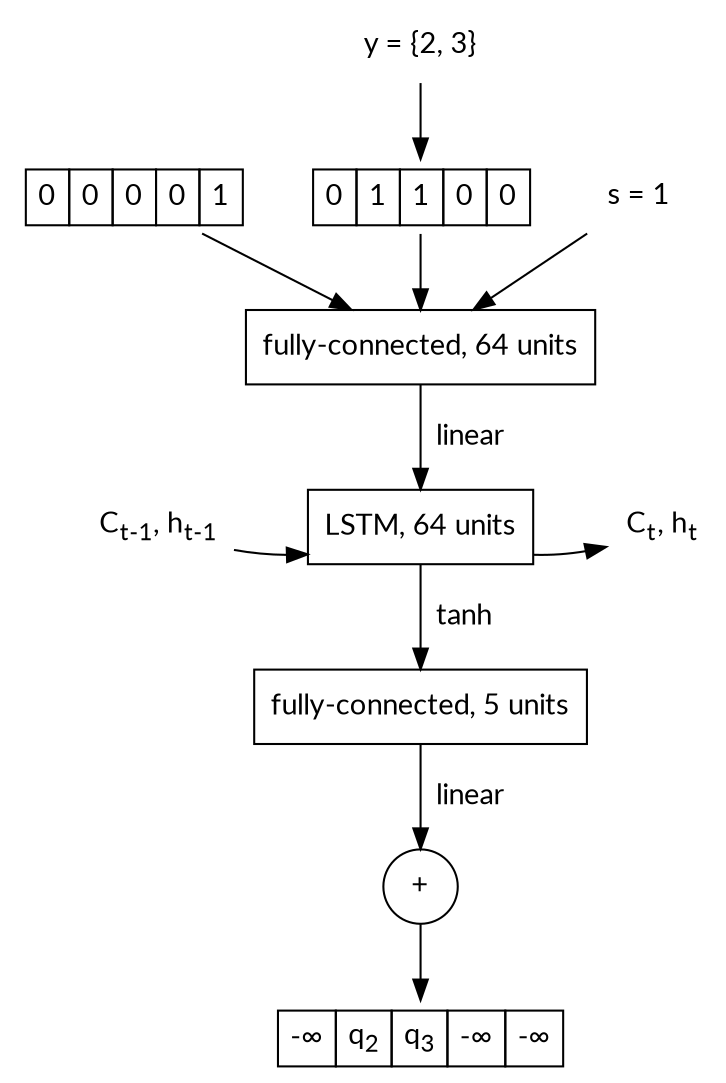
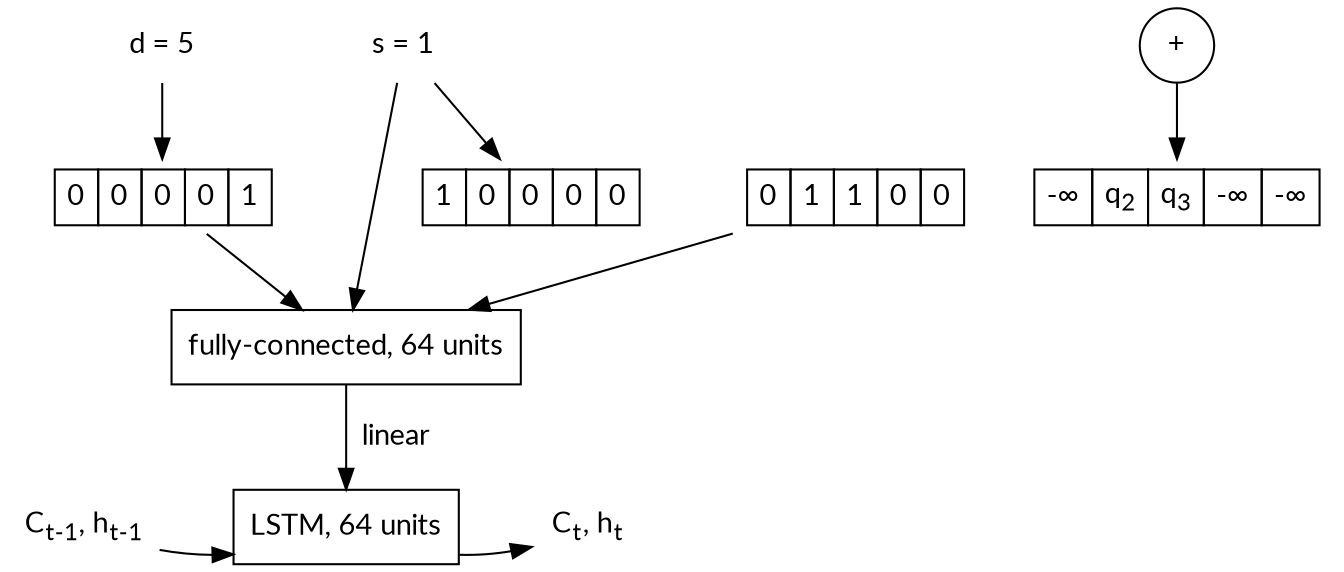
node "d = 5": added
node "y = {2, 3}": removed
node "1": added
node "fully-connected, 5 units": removed
